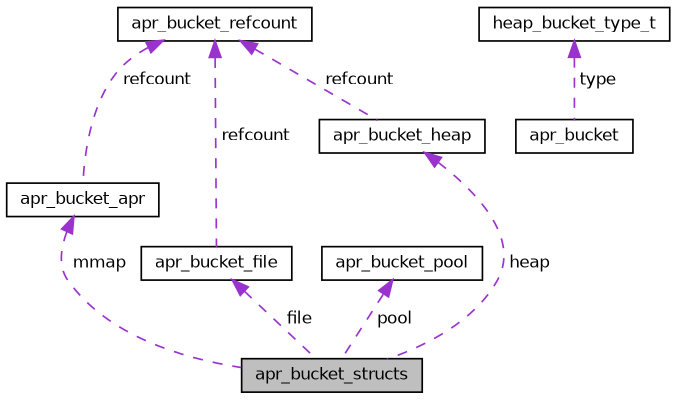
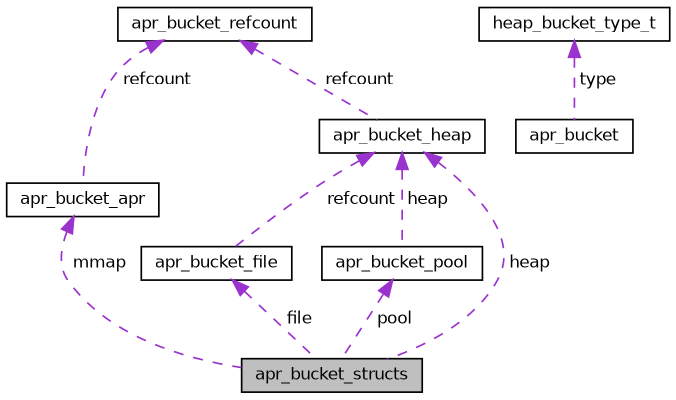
edge "apr_bucket_file" -> "apr_bucket_refcount": now "apr_bucket_file" -> "apr_bucket_heap"
edge "apr_bucket_pool" -> "apr_bucket_heap": added, label "heap"
